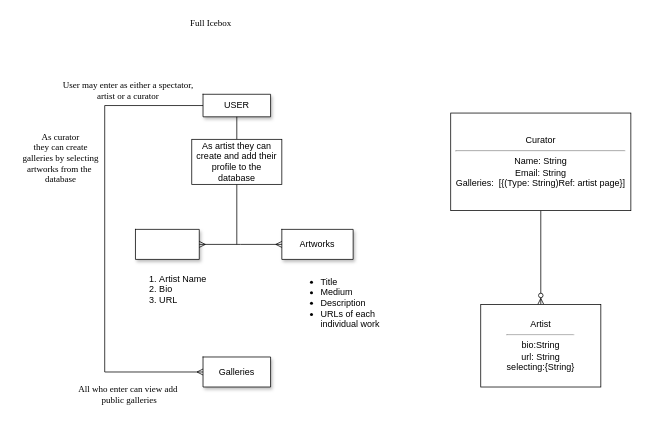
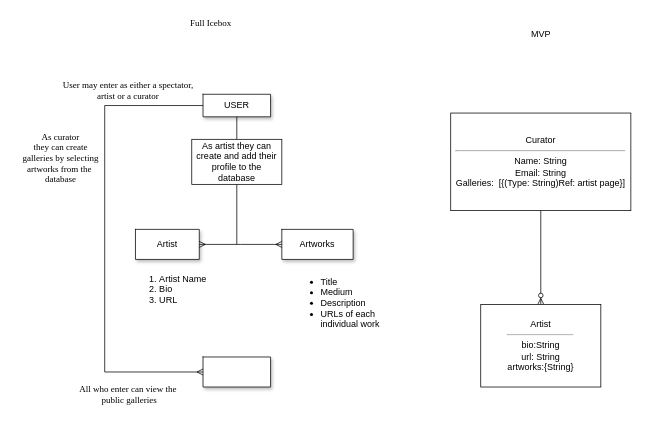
node "MVP": added
node "Artist": added
node "Artist bio:String url: String selecting:{String}": label "Artist bio:String url: String selecting:{String}" -> "Artist bio:String url: String artworks:{String}"
node "Galleries": removed
node "All who enter can view add public galleries": label "All who enter can view add public galleries" -> "All who enter can view the public galleries"
